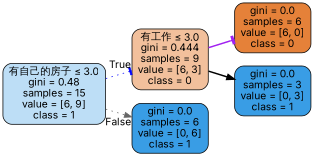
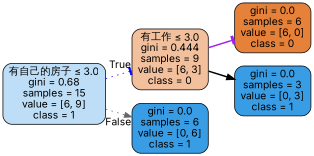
node "有自己的房子 ≤ 3.0": text "gini = 0.48" -> "gini = 0.68"
